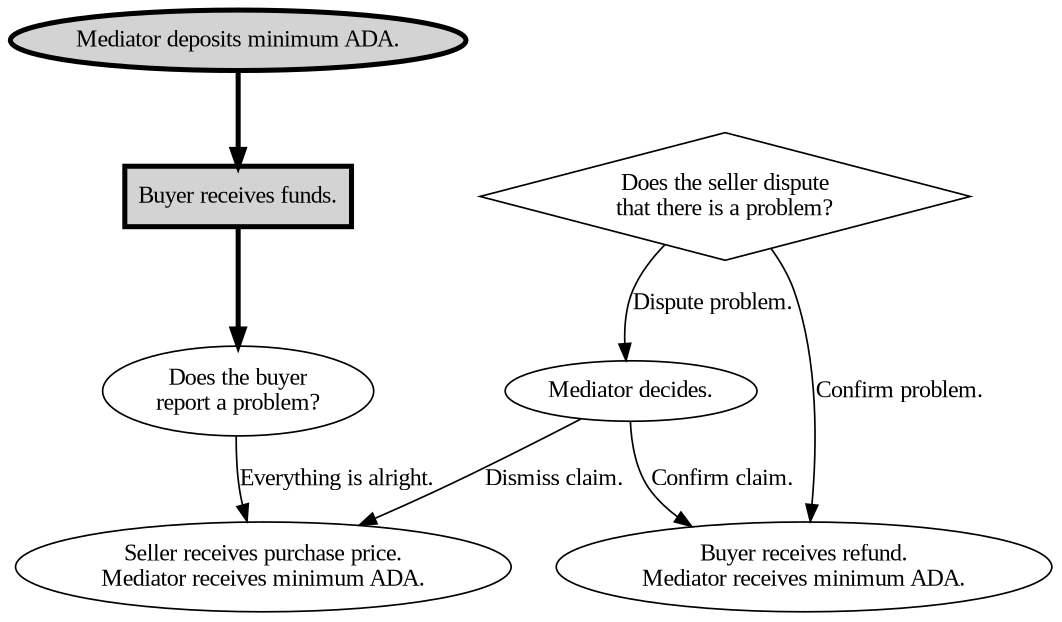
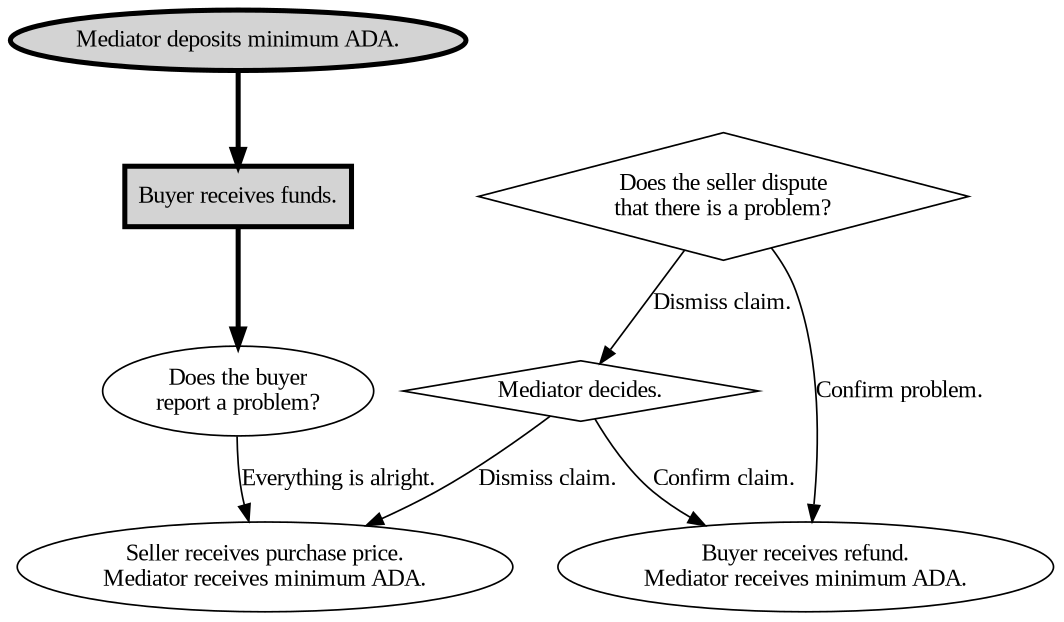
edge "Does the seller dispute that there is a problem?" -> "Mediator decides.": label "Dispute problem." -> "Dismiss claim."
node "Mediator decides.": shape ellipse -> diamond
